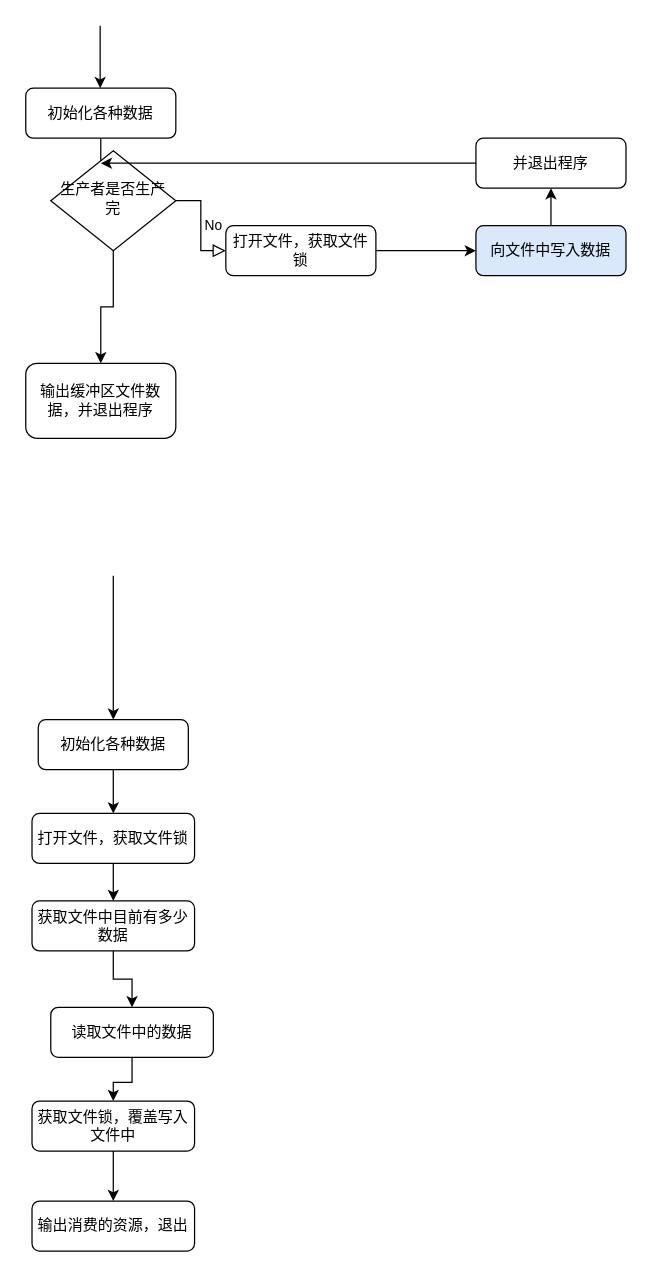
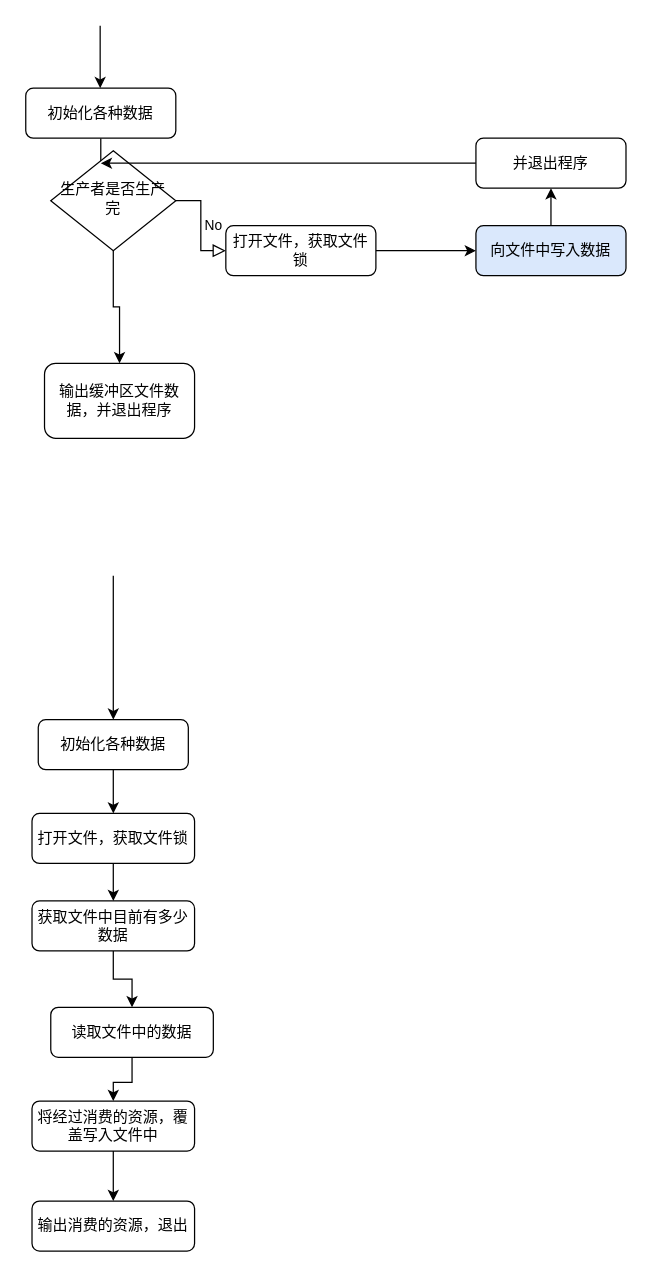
node "输出缓冲区文件数据，并退出程序": moved (101, 401) -> (119, 401)
node "获取文件锁，覆盖写入文件中": label "获取文件锁，覆盖写入文件中" -> "将经过消费的资源，覆盖写入文件中"
